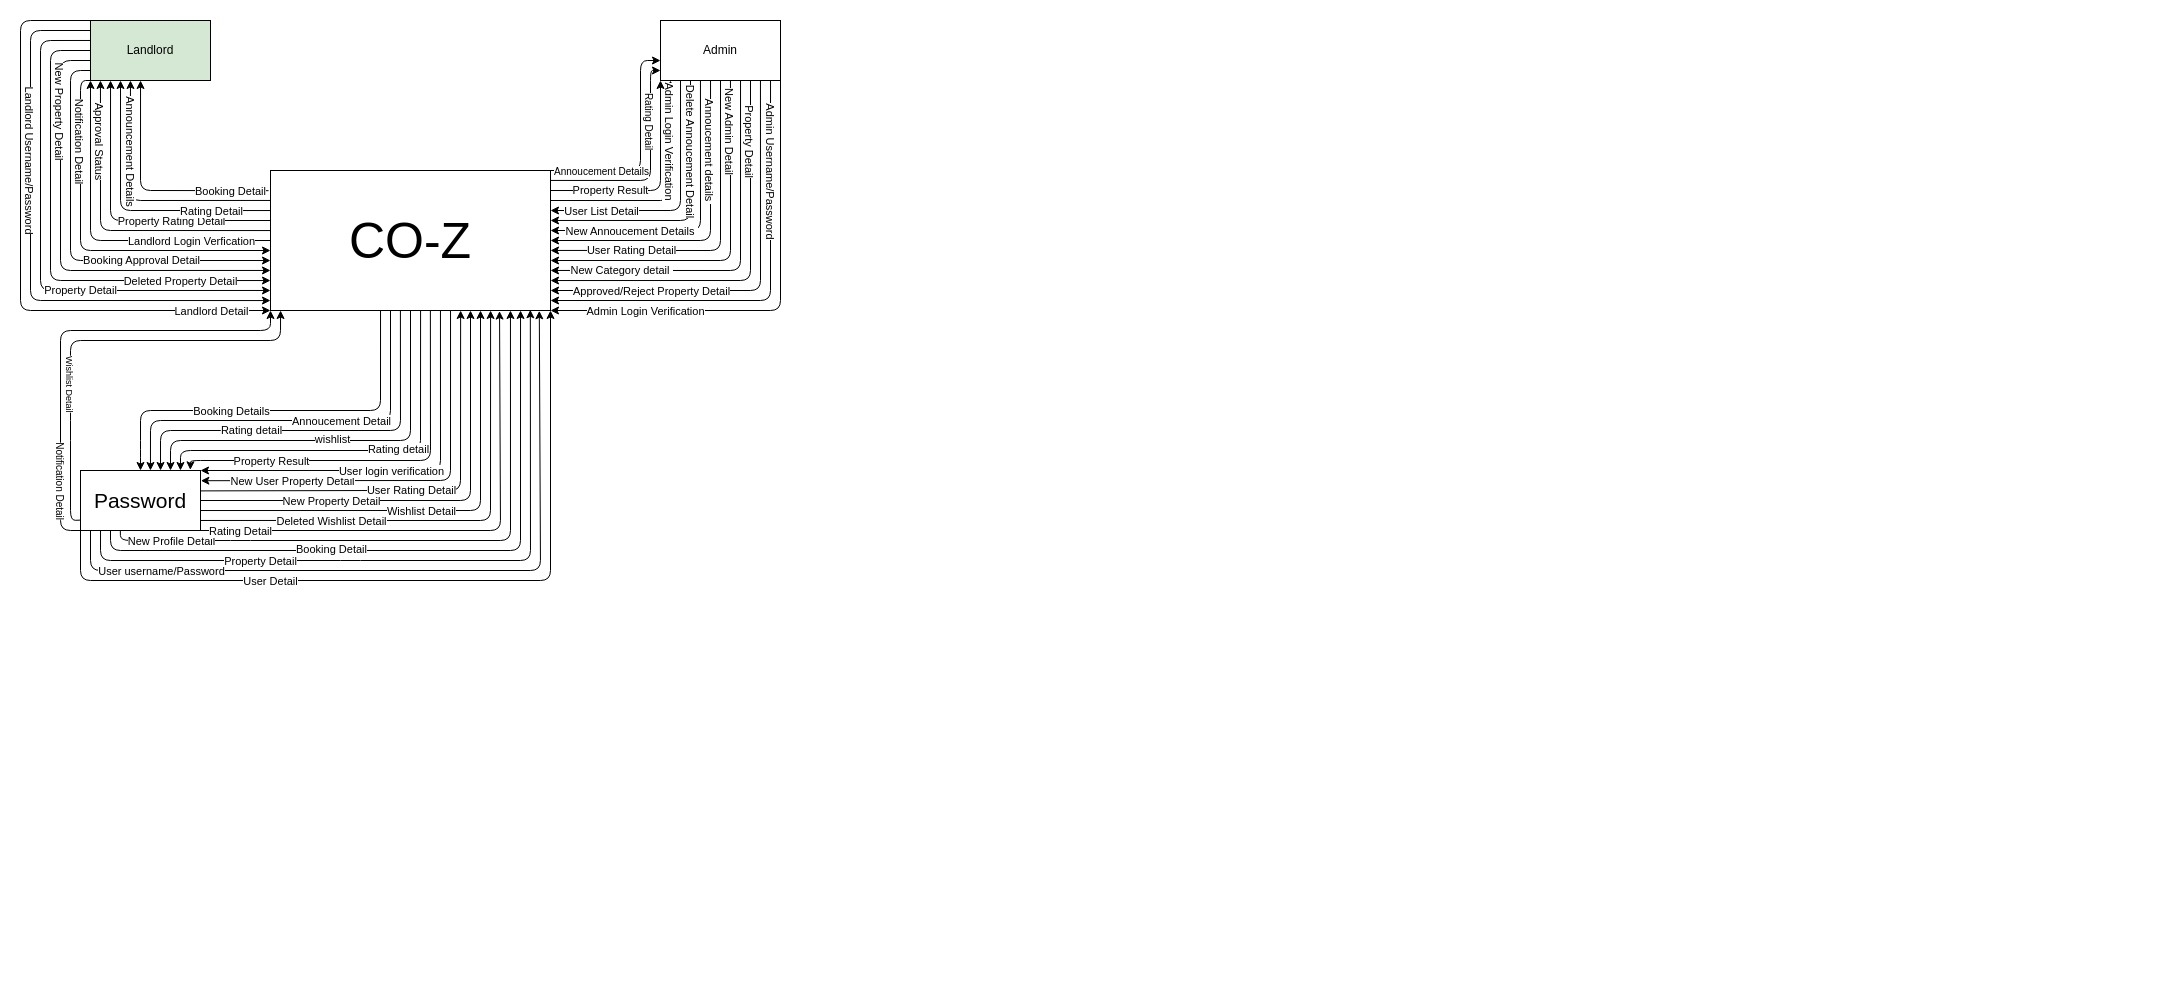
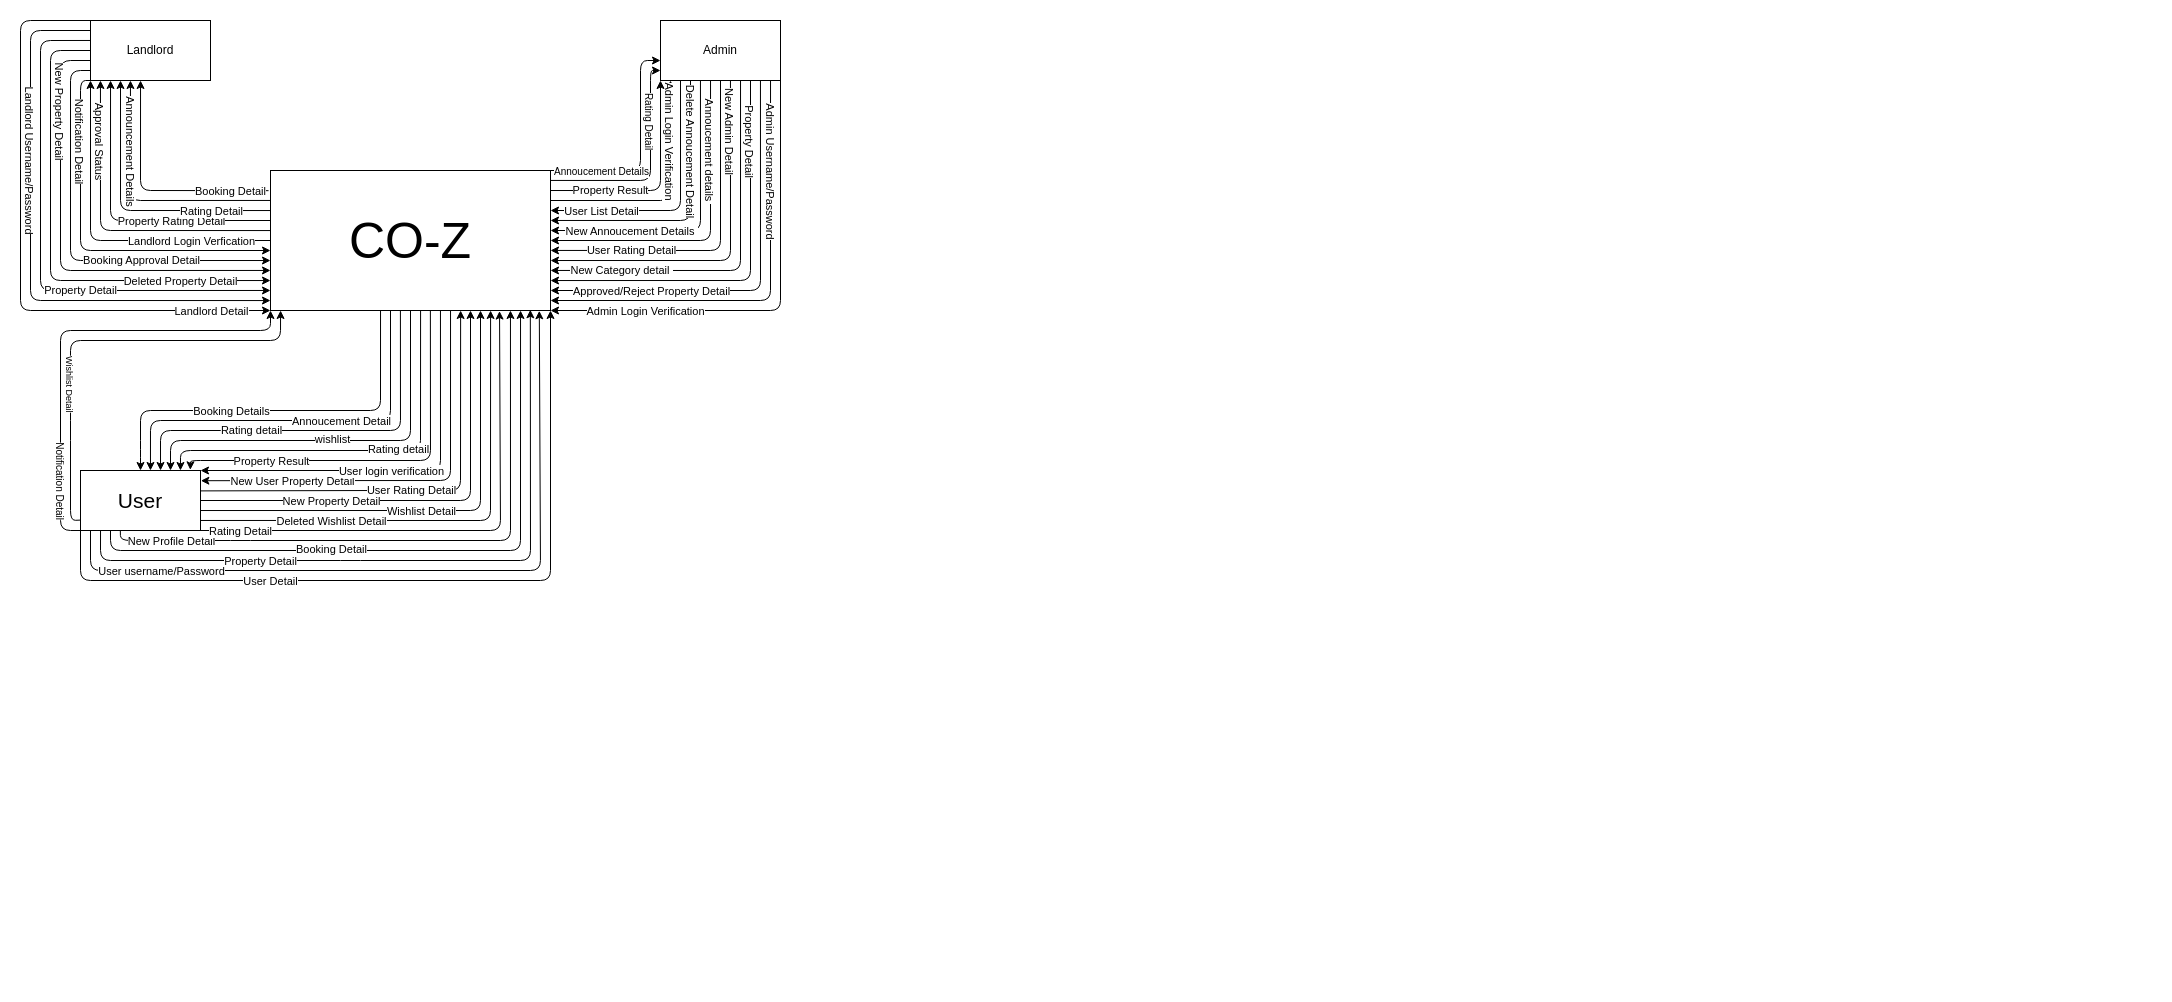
node "Landlord": fillcolor #d5e8d4 -> #ffffff
node "Password": label "Password" -> "User"
